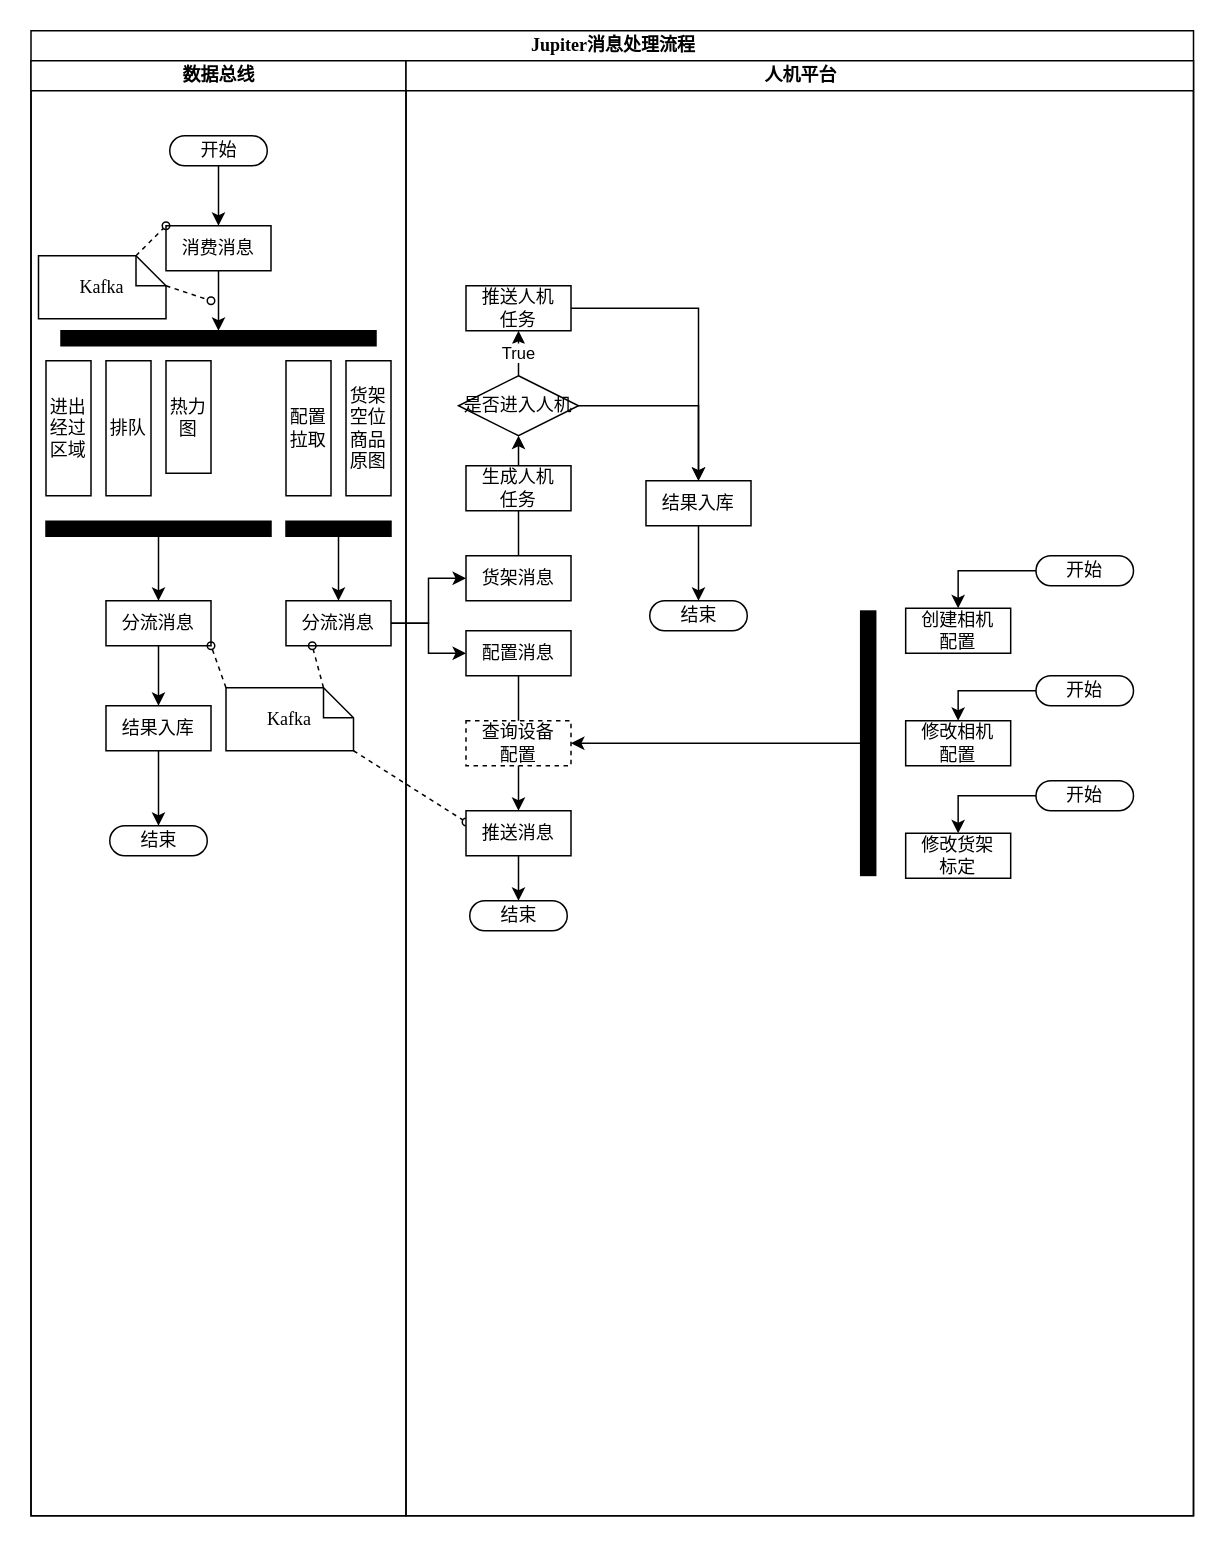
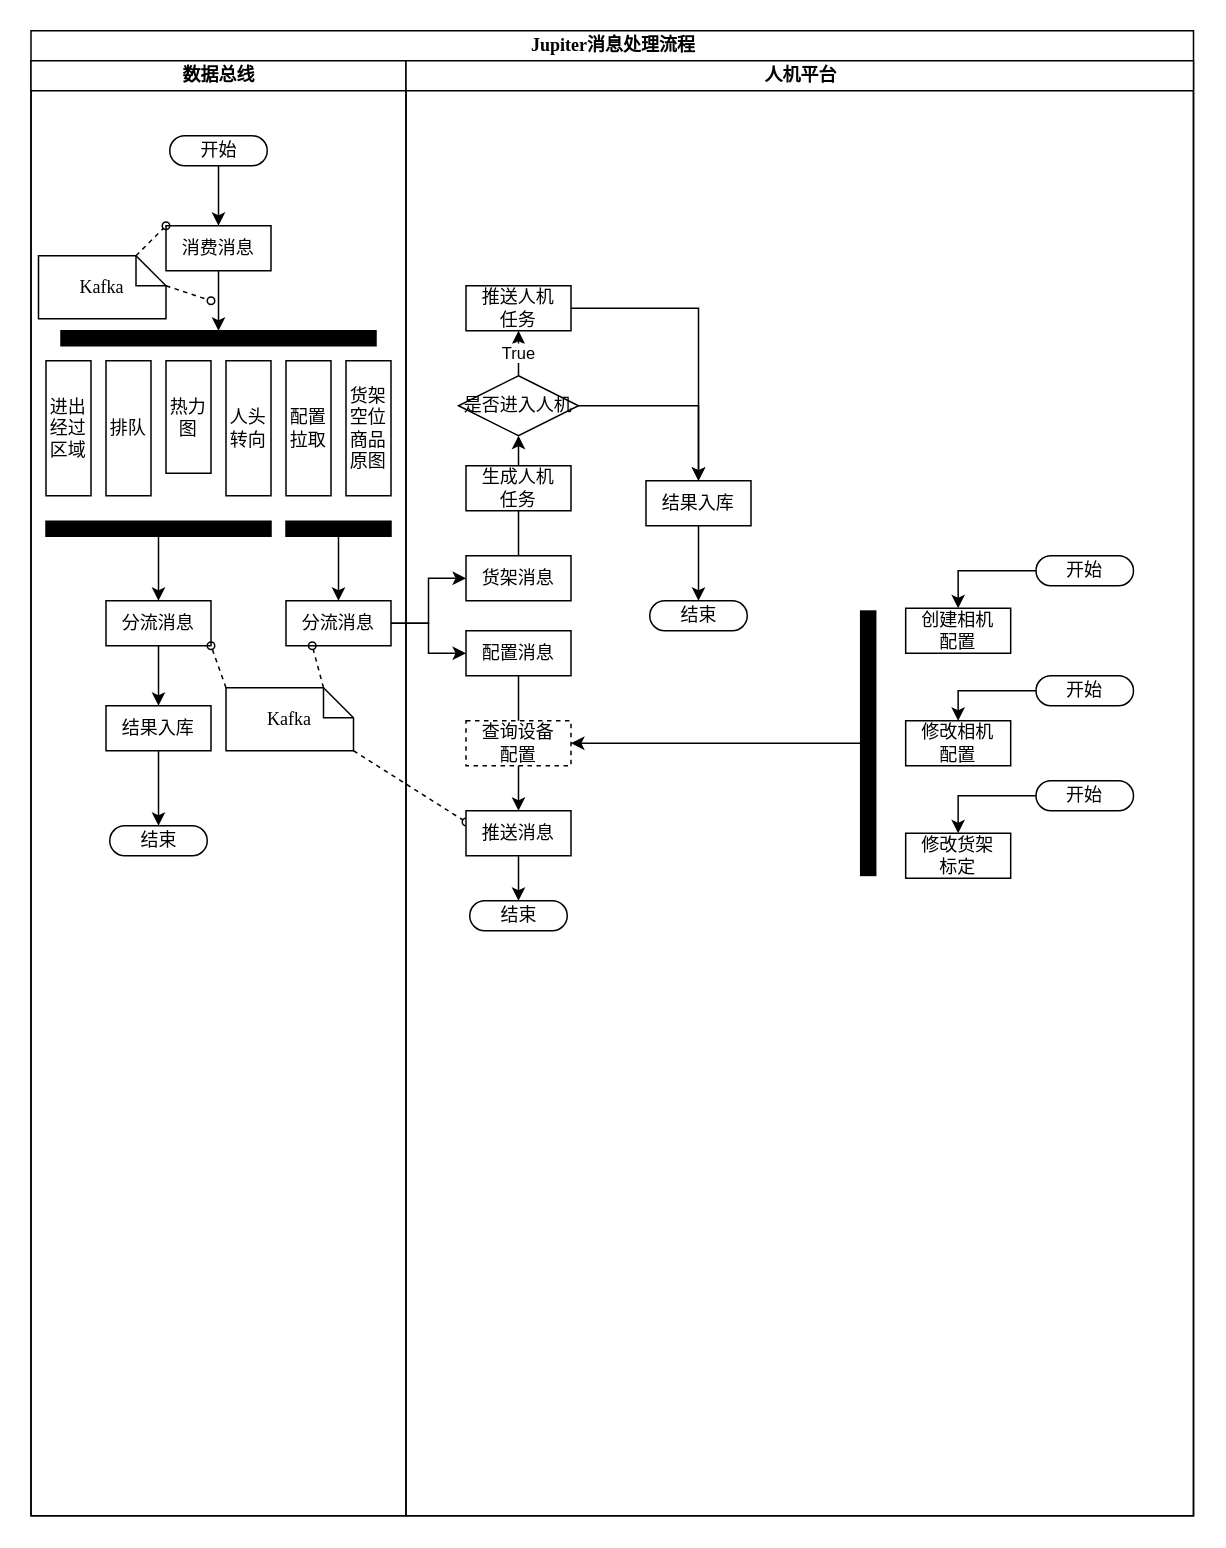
node "人头转向": added
